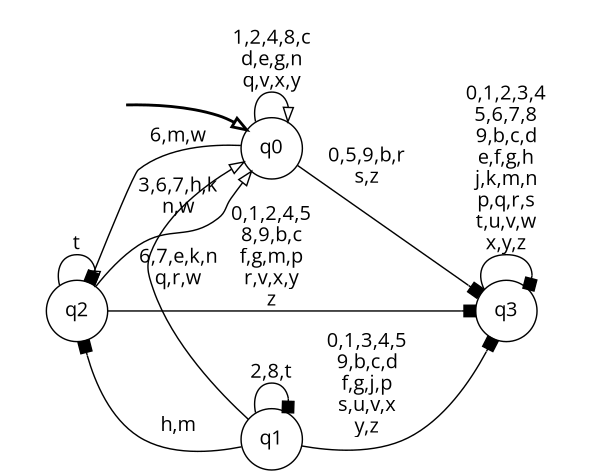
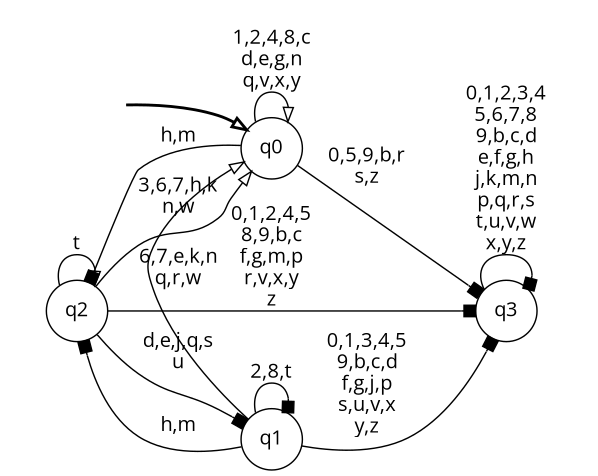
edge "q0" -> "q2": label "6,m,w" -> "h,m"
edge "q2" -> "q1": added, label "d,e,j,q,s u"
